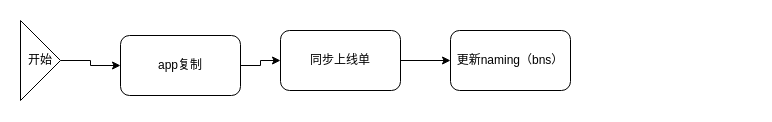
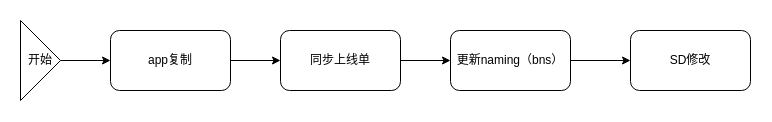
edge "更新naming（bns）" -> "SD修改": added
node "SD修改": added
node "app复制": moved (181, 66) -> (171, 61)
